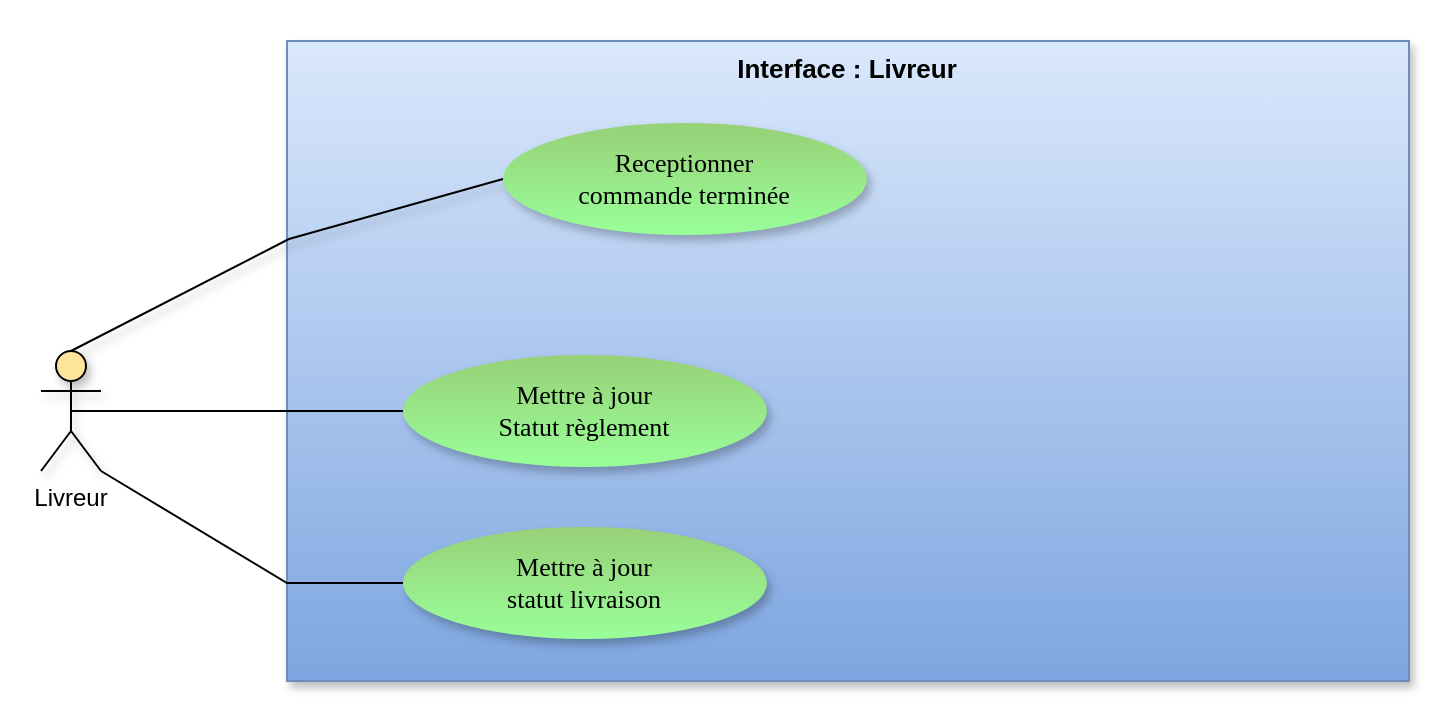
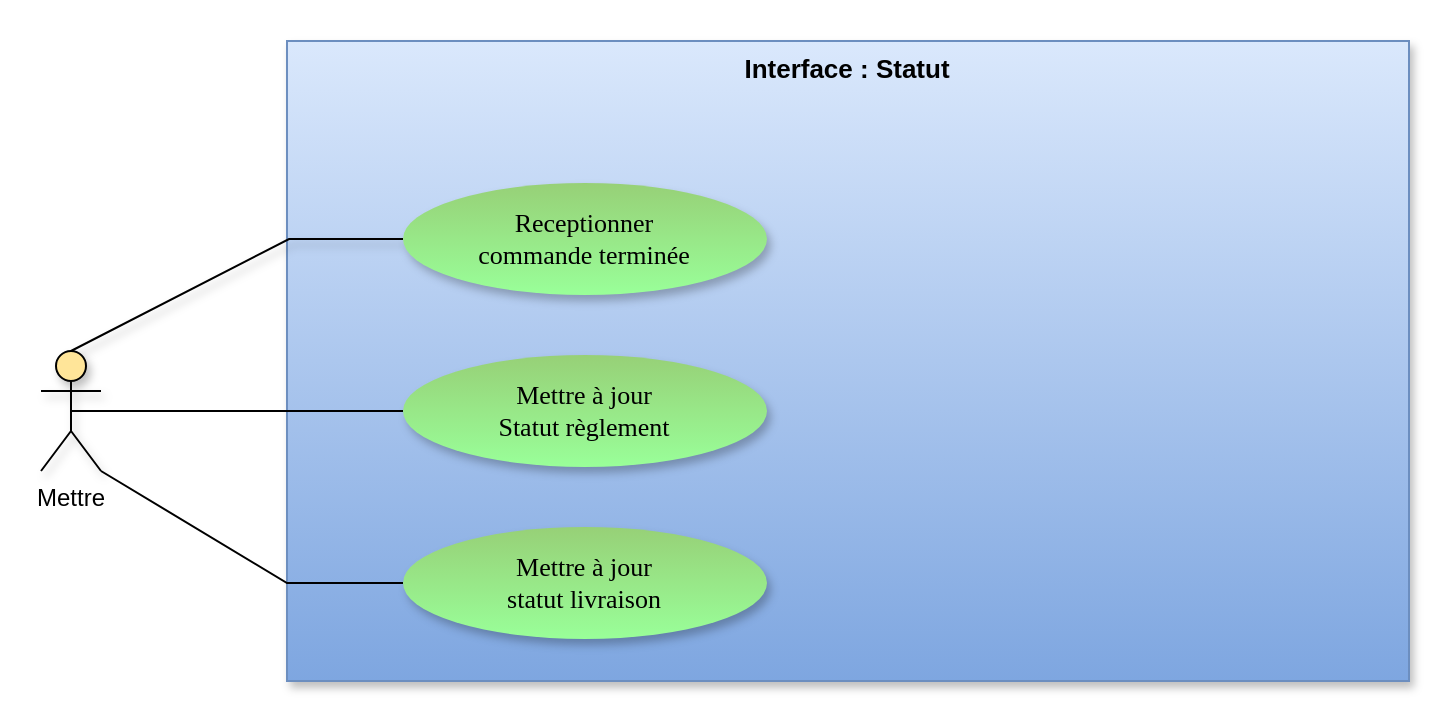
node "Interface : Livreur": label "Interface : Livreur" -> "Interface : Statut"
node "Receptionner commande terminée": moved (685, 179) -> (585, 239)
node "Livreur": label "Livreur" -> "Mettre"
